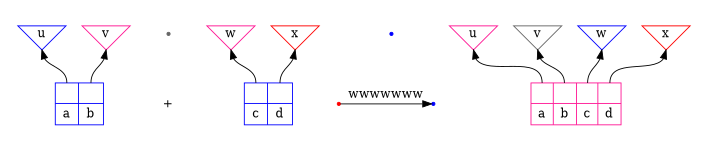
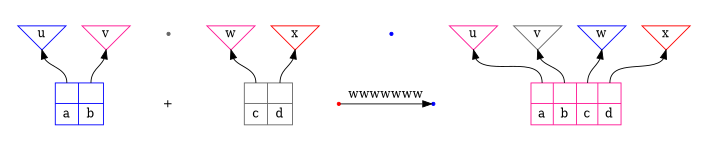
node "c": color blue -> gray40
